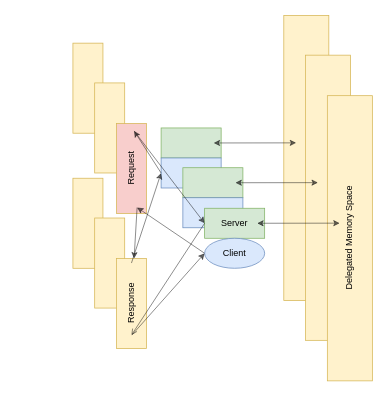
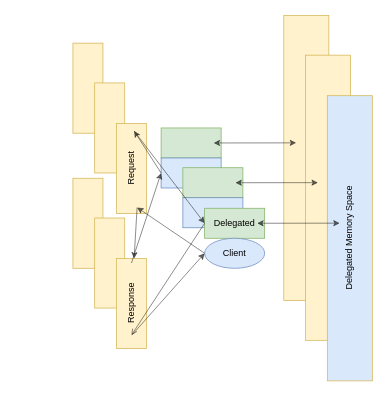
node "Request": fillcolor #f8cecc -> #fff2cc
node "Server": label "Server" -> "Delegated"
node "Delegated Memory Space": fillcolor #fff2cc -> #dae8fc
